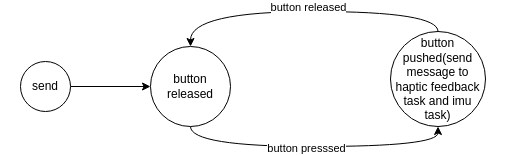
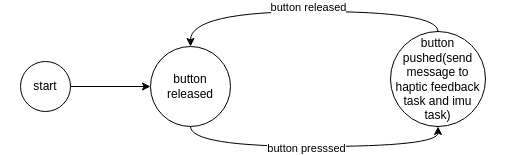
node "send": label "send" -> "start"
